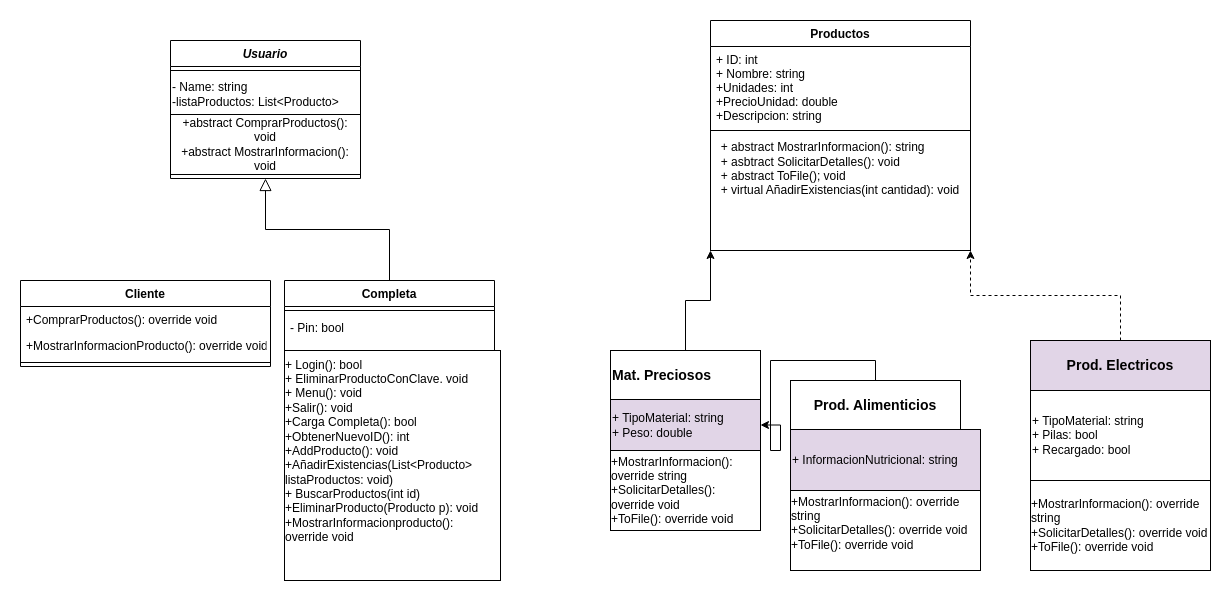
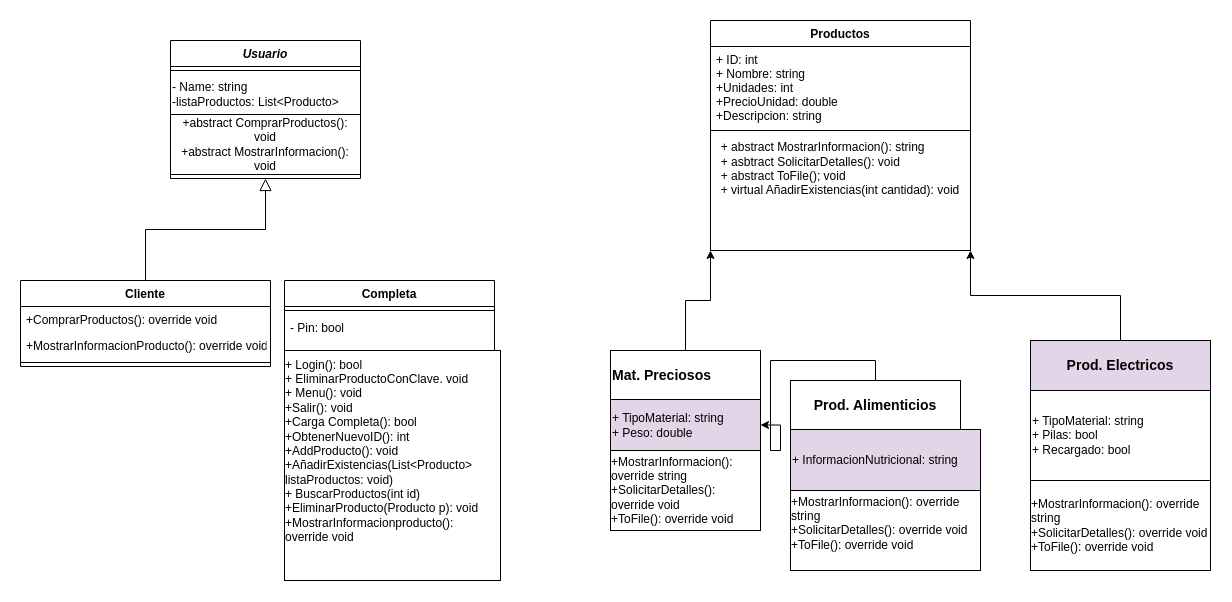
edge "Cliente" -> "Usuario": added
edge "Completa" -> "Usuario": removed
edge "Prod. Electricos" -> "Productos": style dashed -> solid
